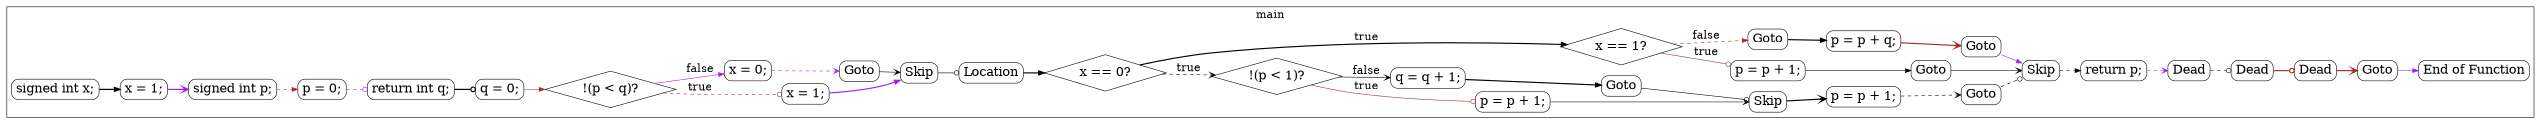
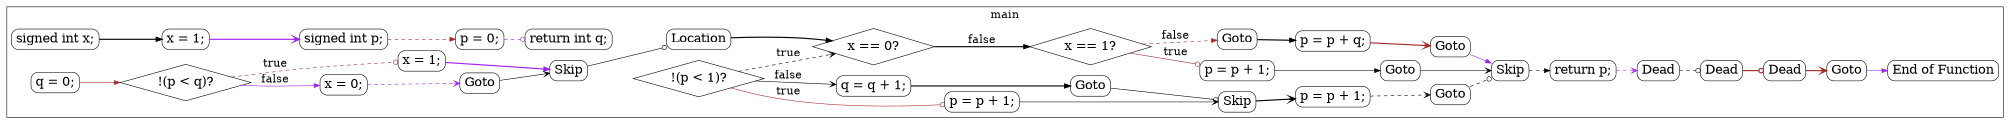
edge "x == 0?" -> "x == 1?": label "true" -> "false"
edge "x == 0?" -> "!(p < 1)?": reversed
edge "return int q;" -> "q = 0;": removed
